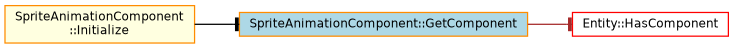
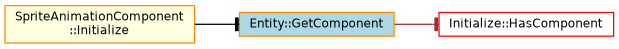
node "SpriteAnimationComponent::GetComponent": label "SpriteAnimationComponent::GetComponent" -> "Entity::GetComponent"
node "Entity::HasComponent": label "Entity::HasComponent" -> "Initialize::HasComponent"
